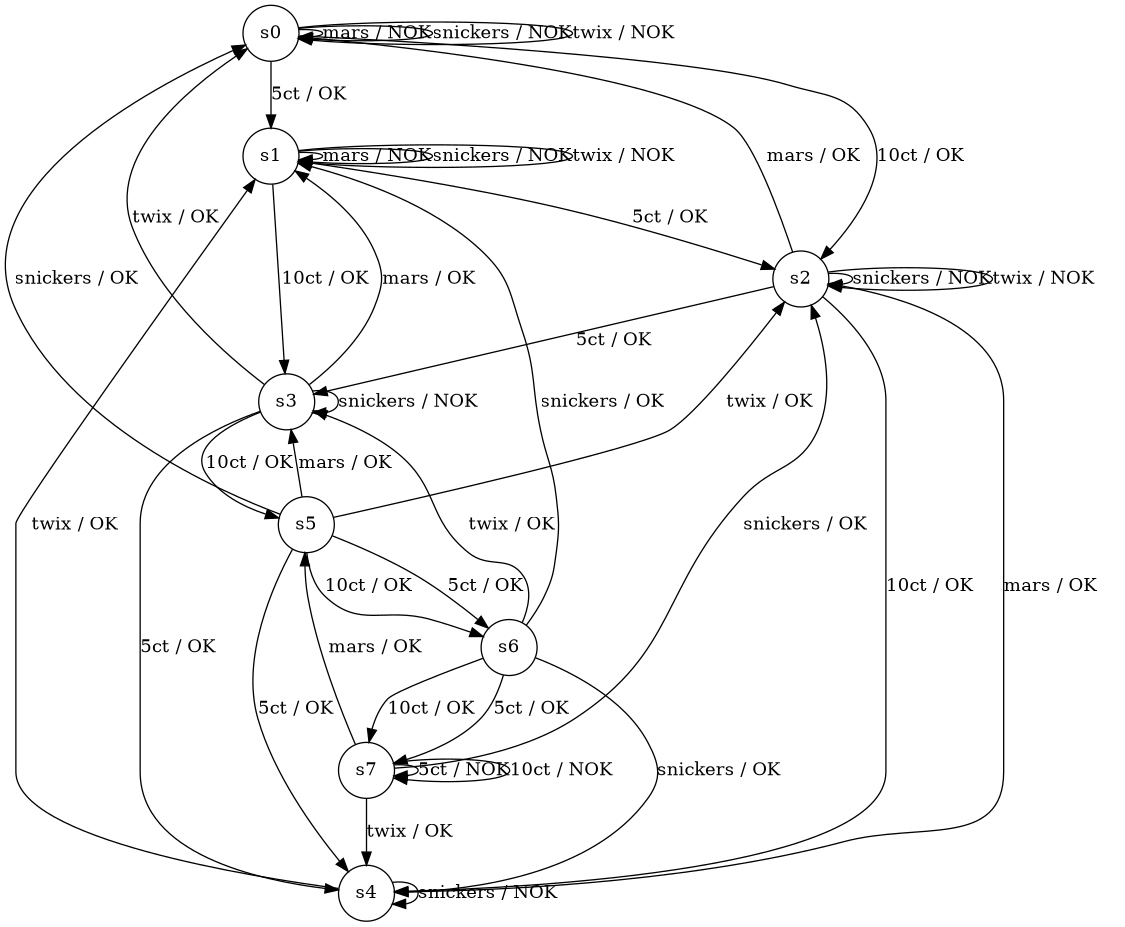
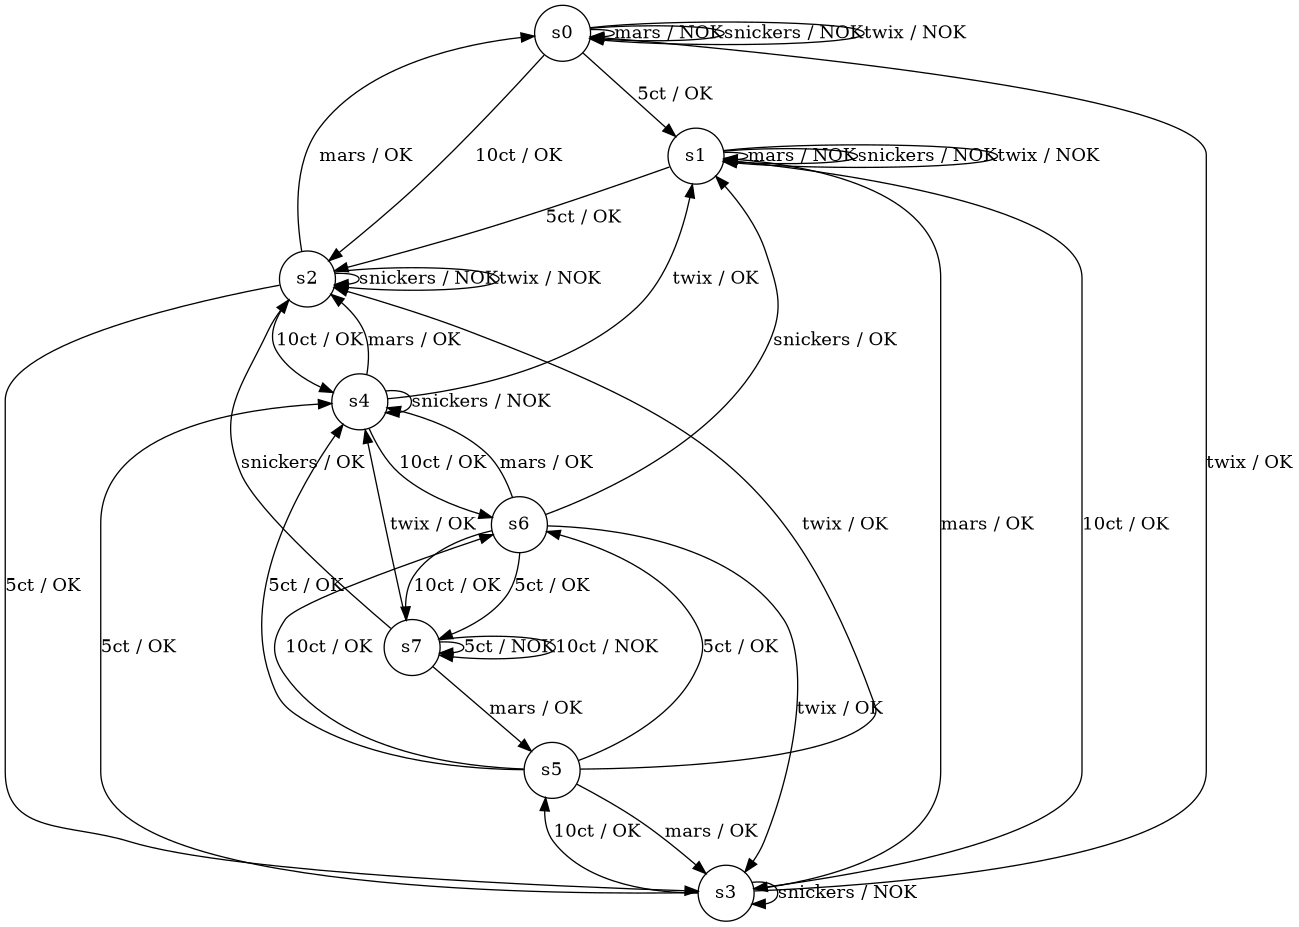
edge "s5" -> "s0": removed, label "snickers / OK"
edge "s4" -> "s6": added, label "10ct / OK"
edge "s6" -> "s4": label "snickers / OK" -> "mars / OK"
